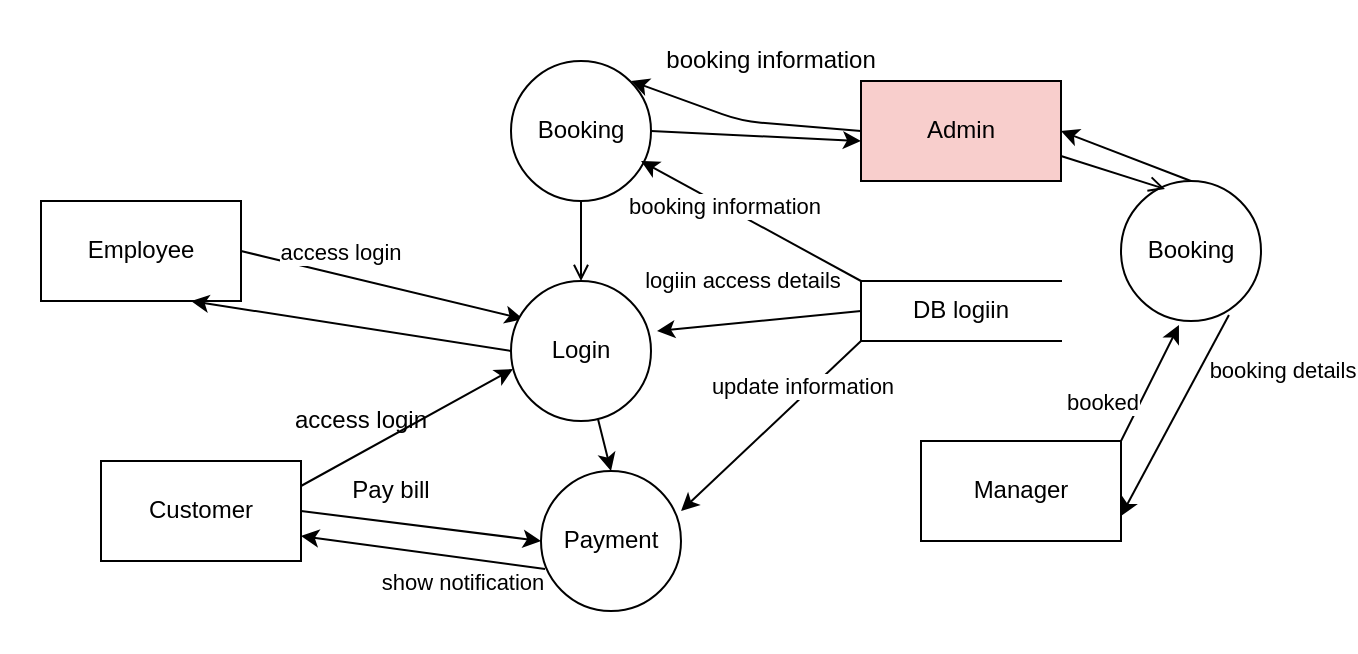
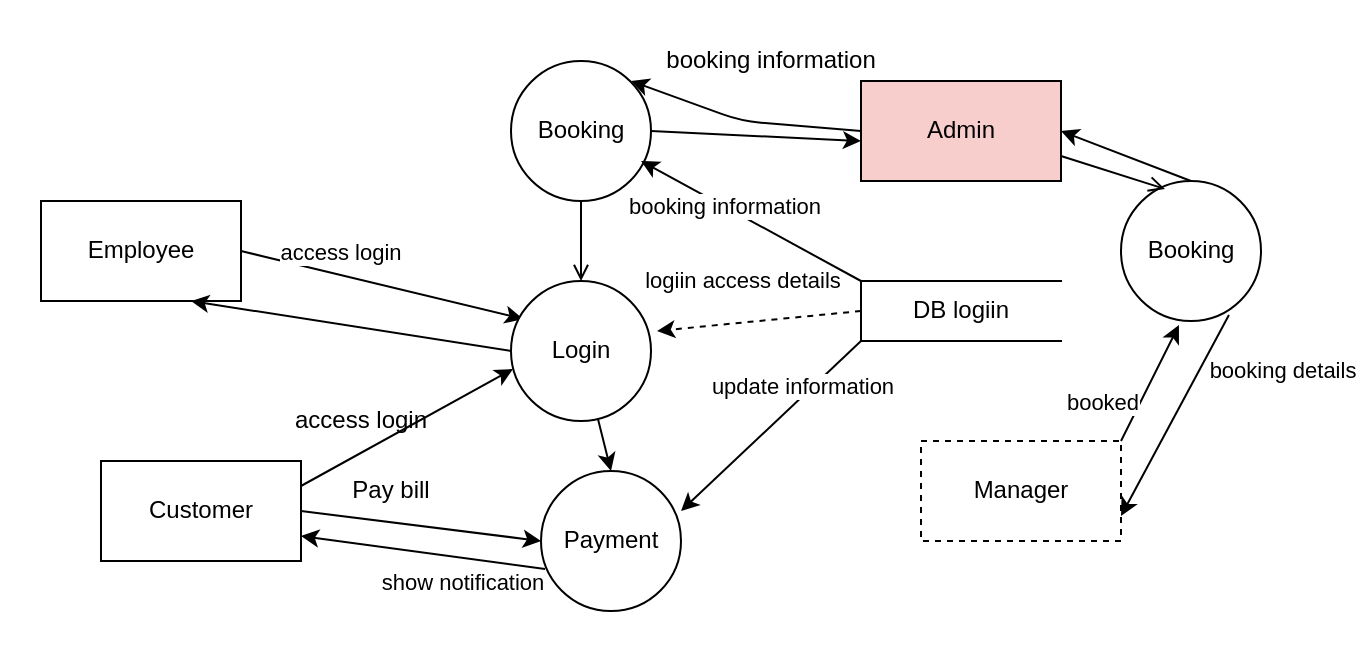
edge "DB logiin" -> "Login": style solid -> dashed
node "Manager": style solid -> dashed
